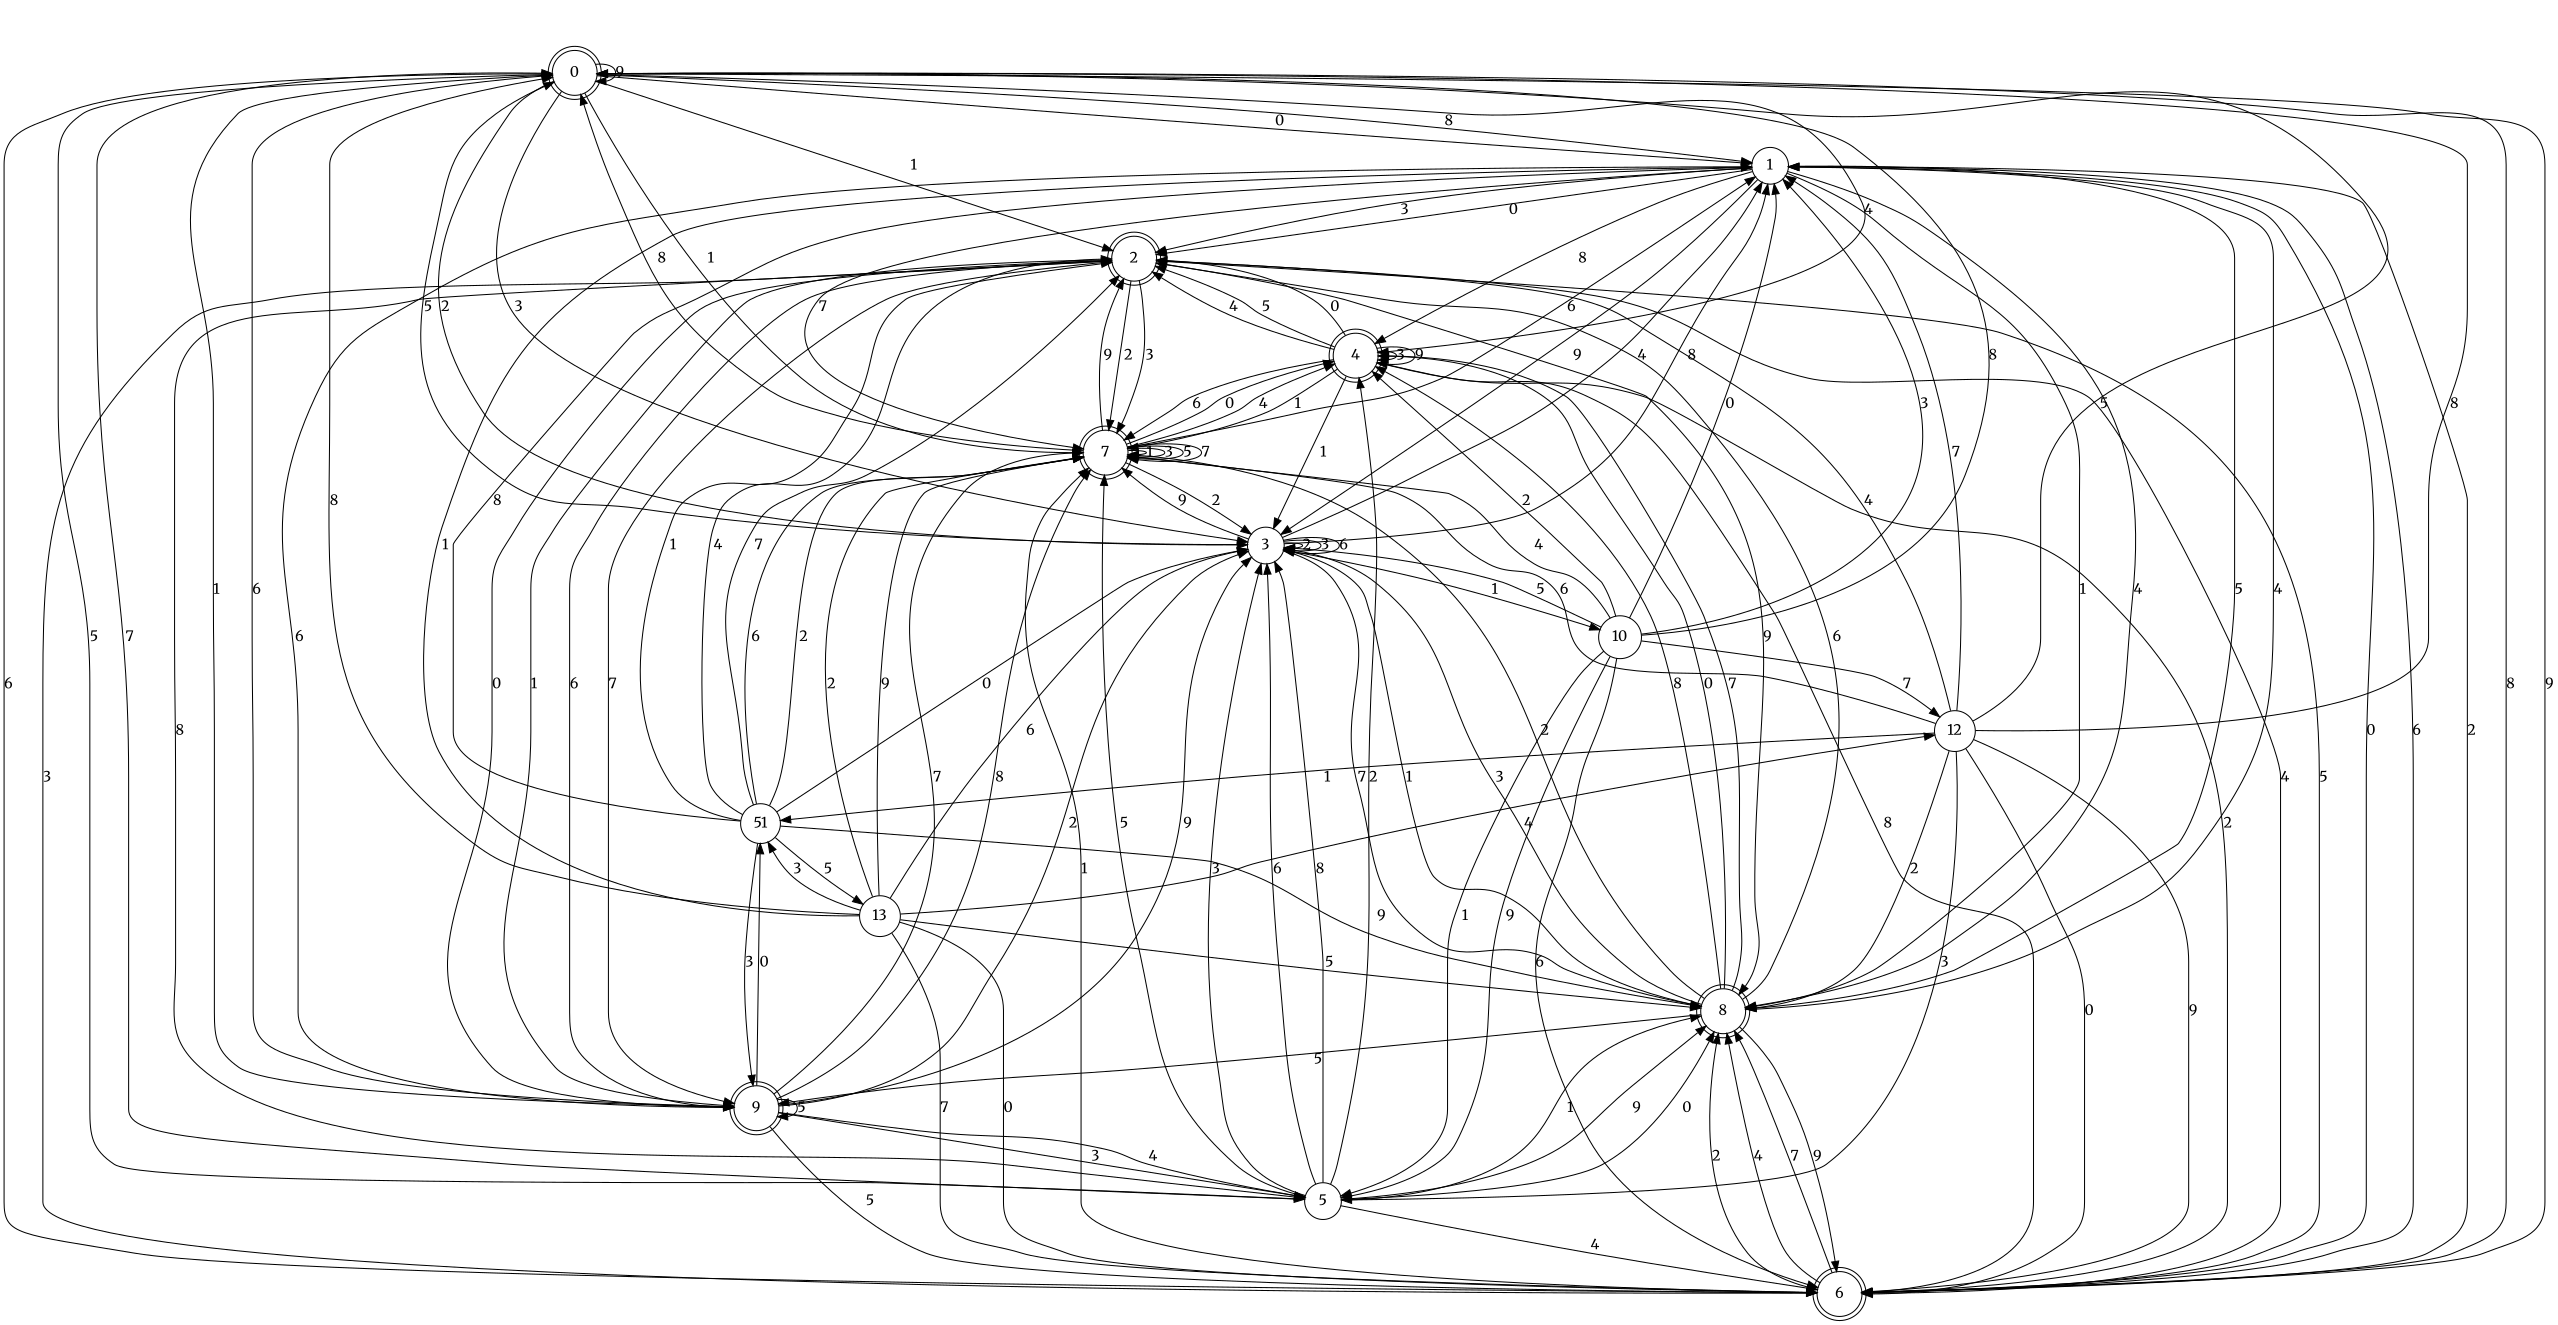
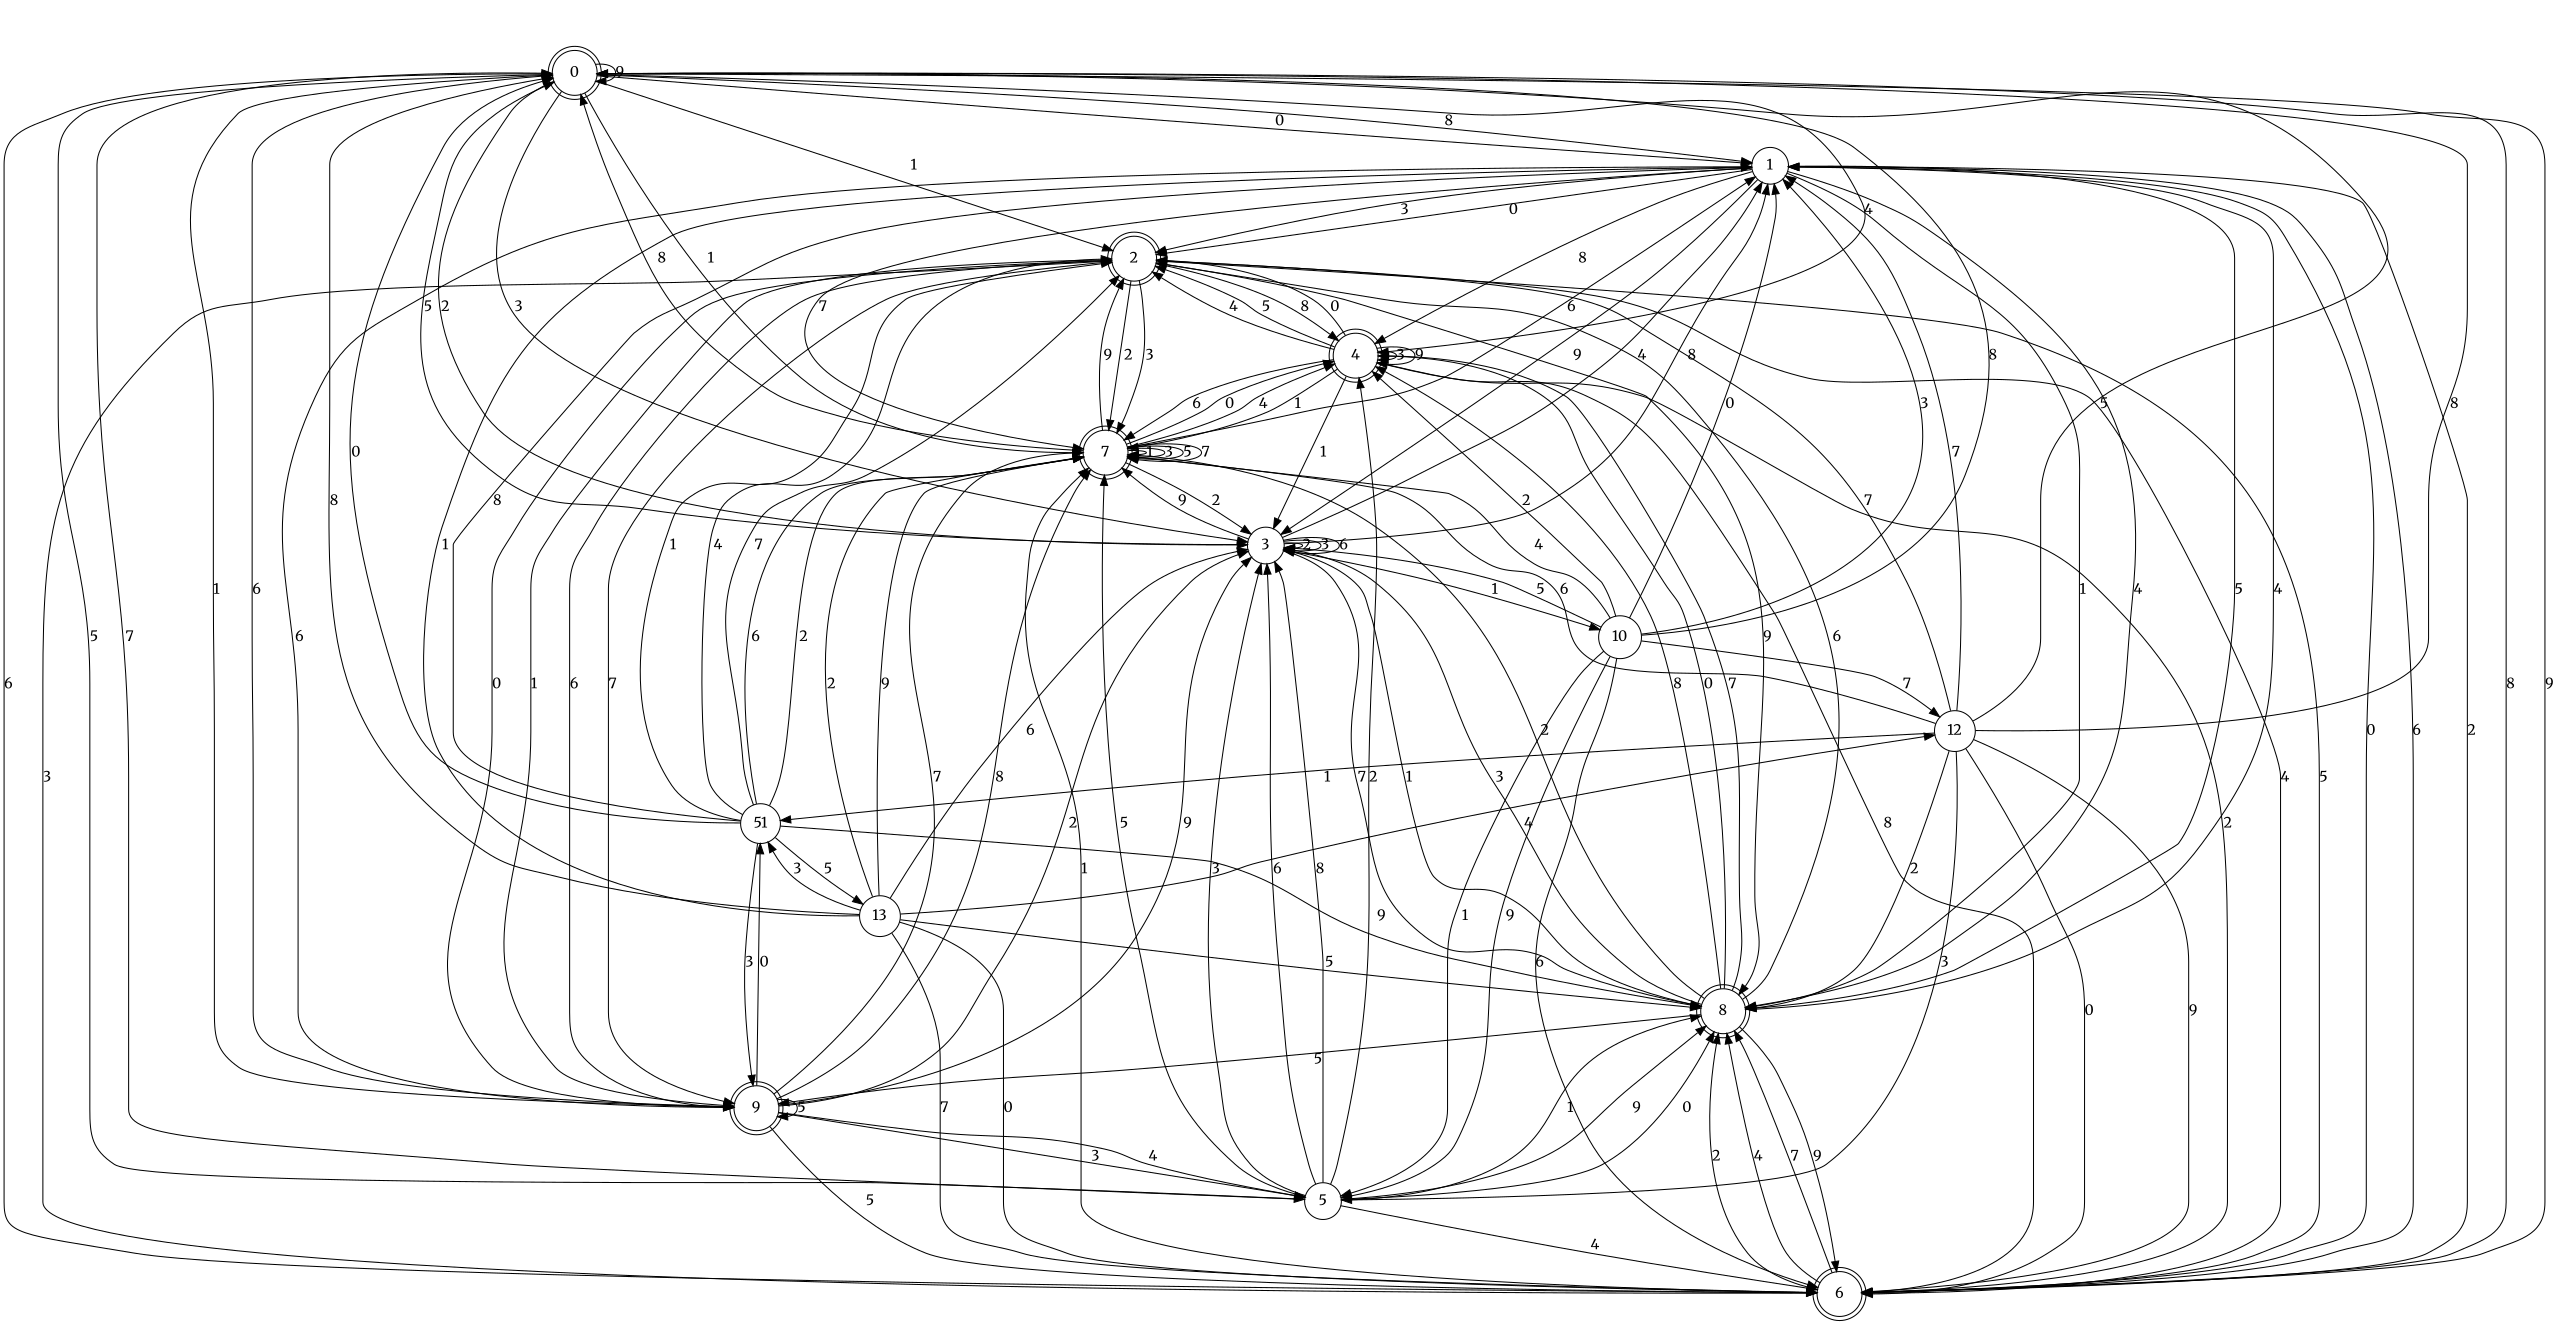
edge "12" -> "2": label "4" -> "7"
edge "51" -> "3": now "51" -> "0"
edge "2" -> "5": now "2" -> "4"
